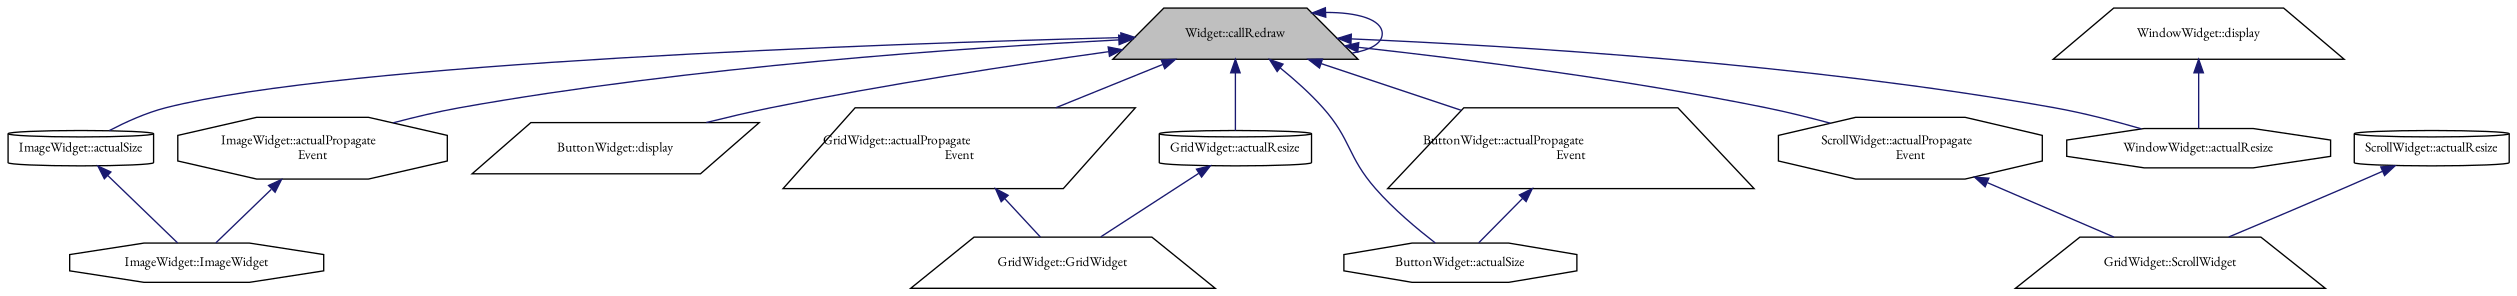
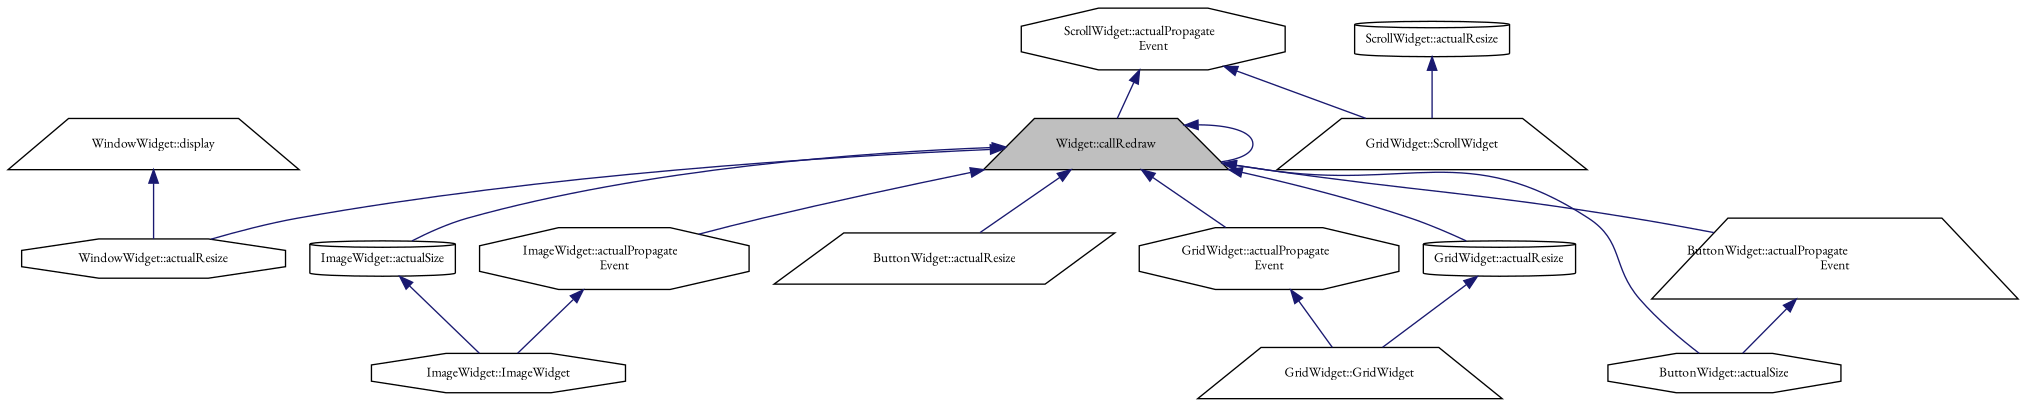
edge "ScrollWidget::actualPropagate Event" -> "Widget::callRedraw": reversed
node "ButtonWidget::display": label "ButtonWidget::display" -> "ButtonWidget::actualResize"
node "GridWidget::actualPropagate Event": shape parallelogram -> octagon
